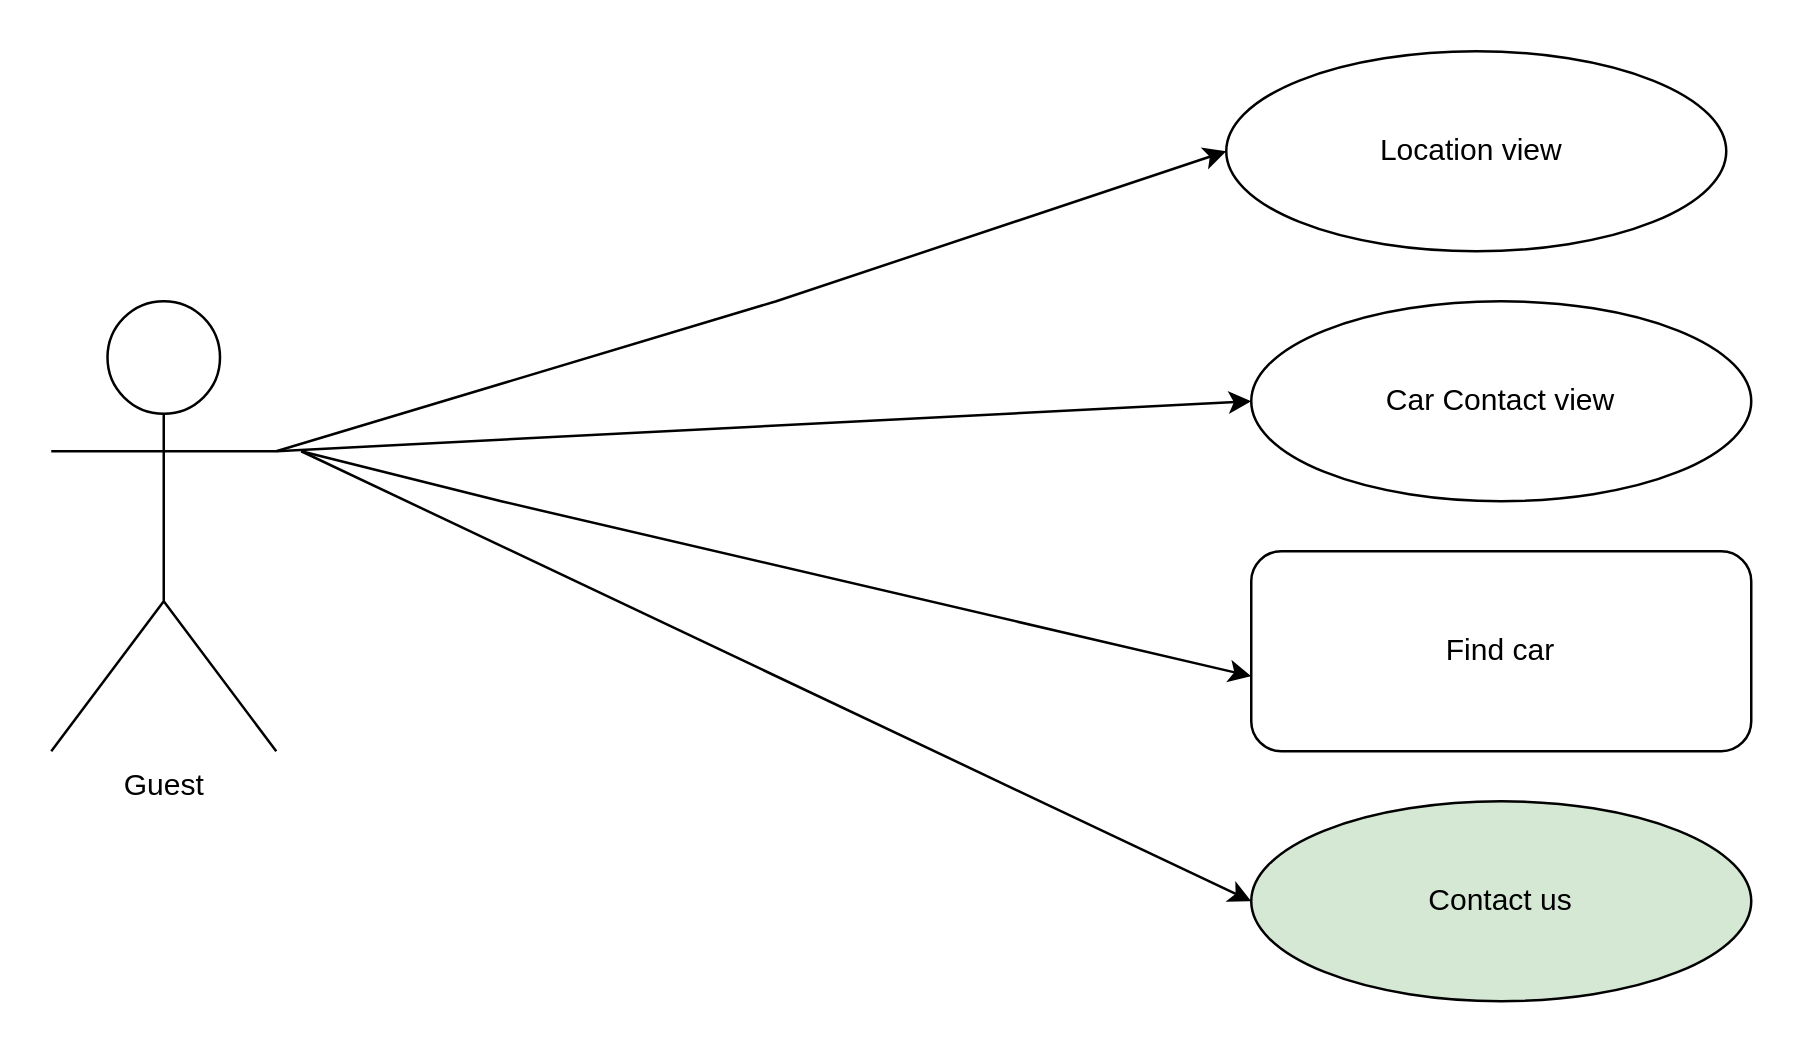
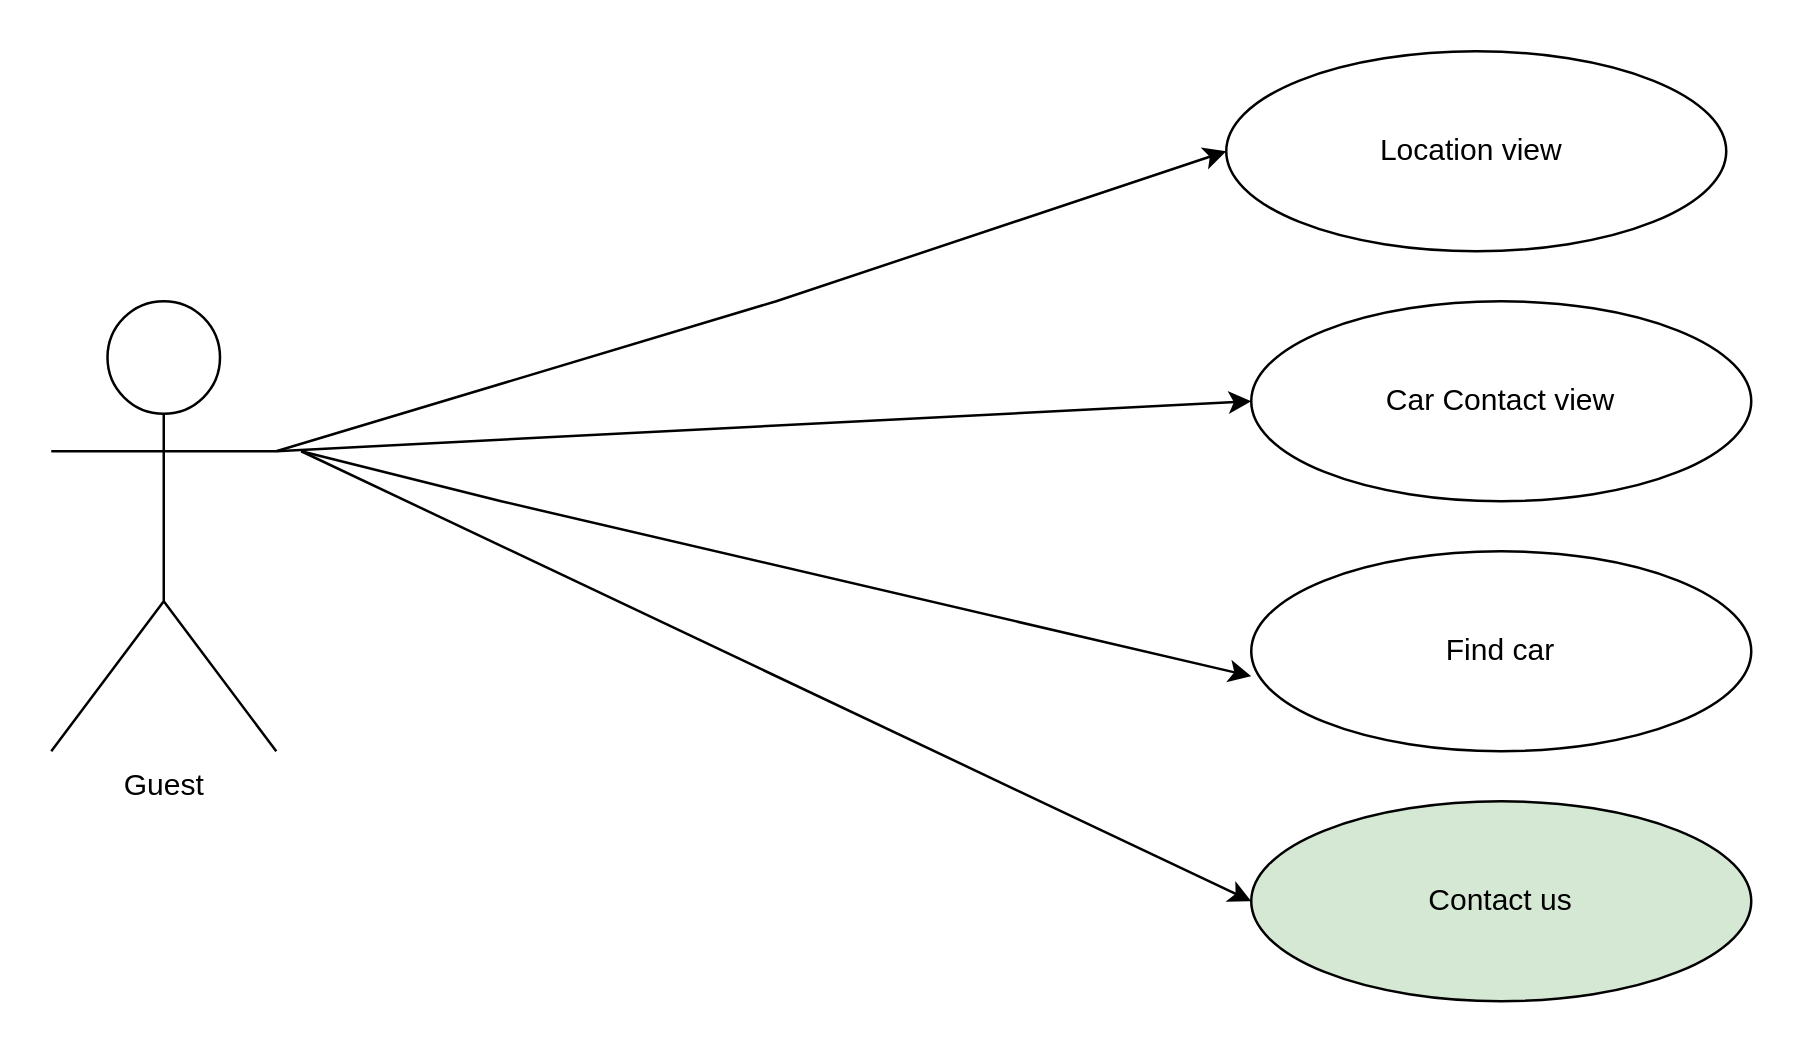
node "Find car": shape rounded rectangle -> ellipse
